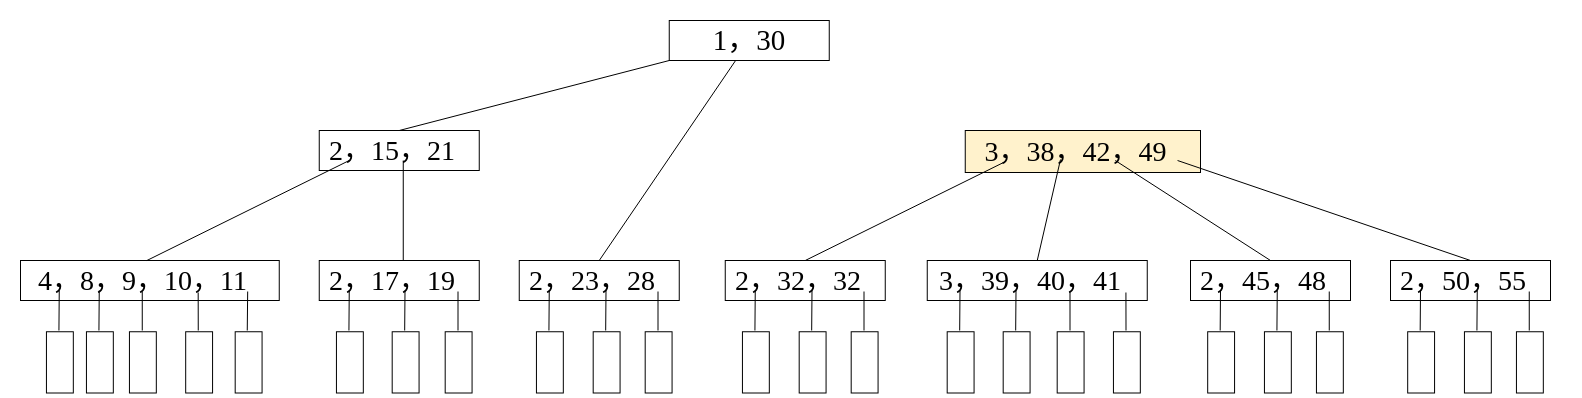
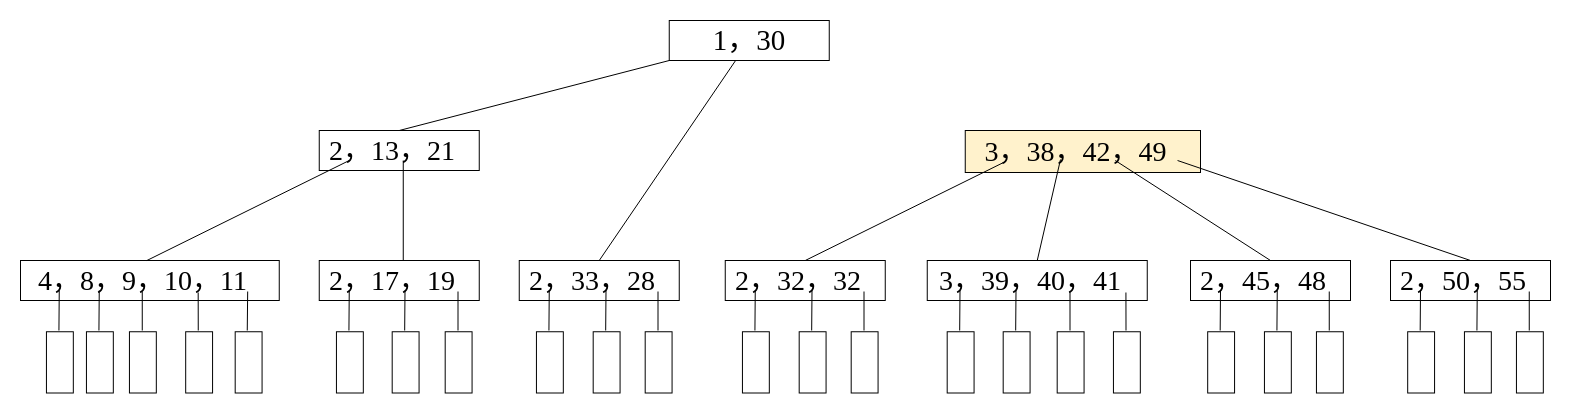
node "2，15，21": label "2，15，21" -> "2，13，21"
node "2，23，28": label "2，23，28" -> "2，33，28"
